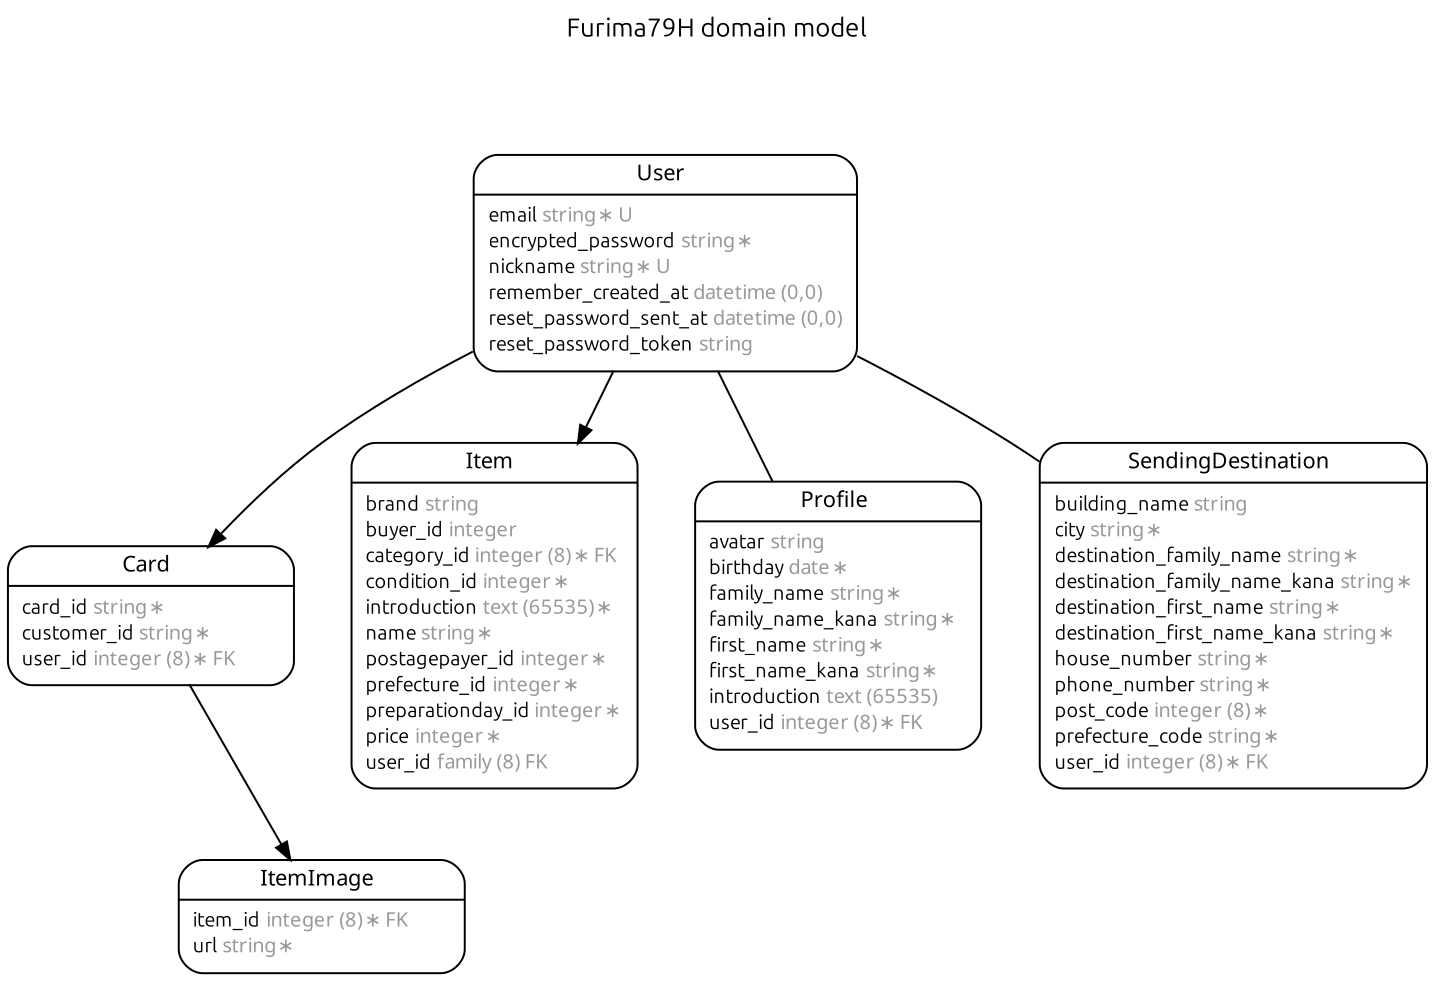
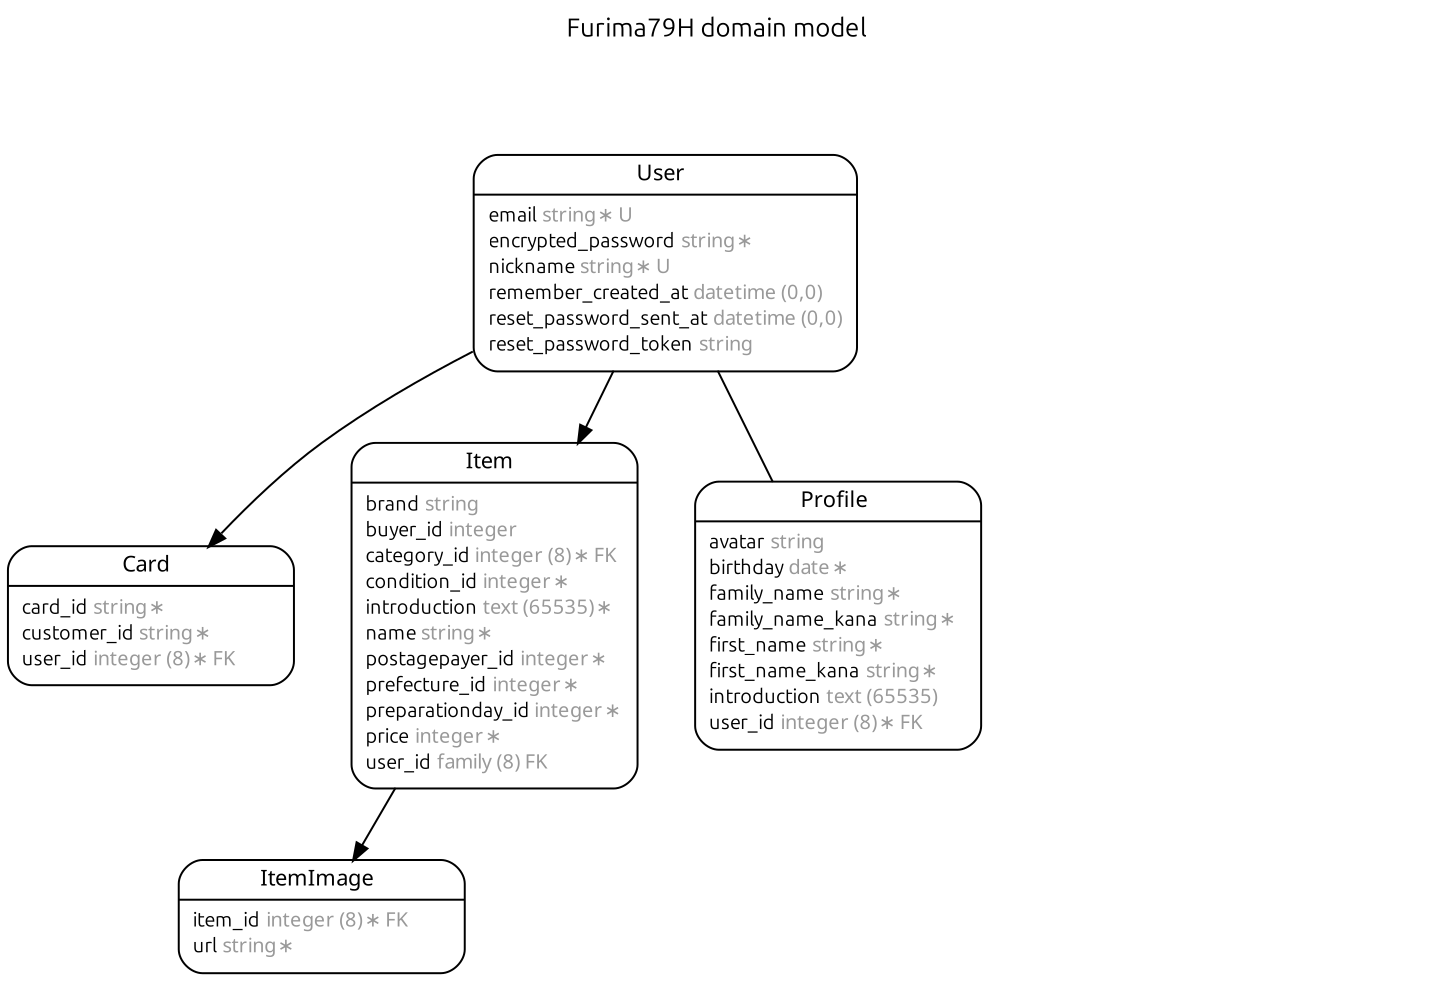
node "SendingDestination": removed
edge "Card" -- "ItemImage": now "Item" -- "ItemImage"
